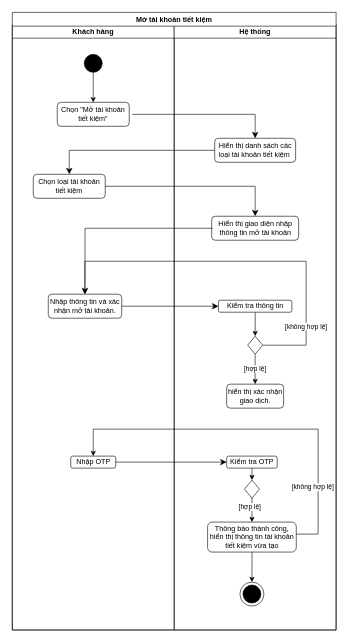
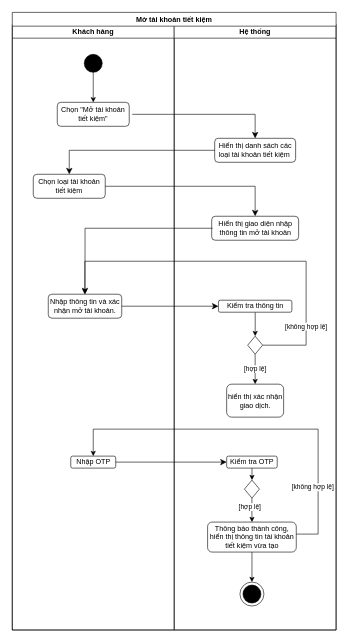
node "hiển thị xác nhận giao dịch.": size 57x24 -> 57x33
